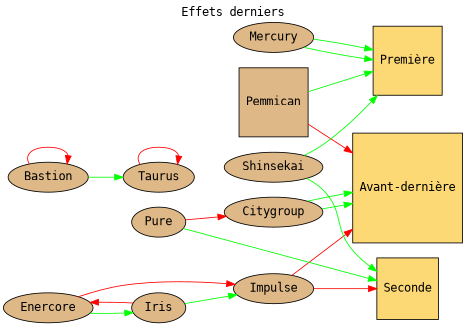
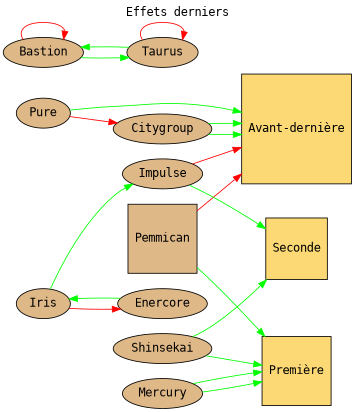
edge "Taurus" -> "Bastion": added
edge "Pure" -> "Seconde": now "Pure" -> "Avant-dernière"
edge "Enercore" -> "Impulse": removed
edge "Impulse" -> "Seconde": color red -> green
